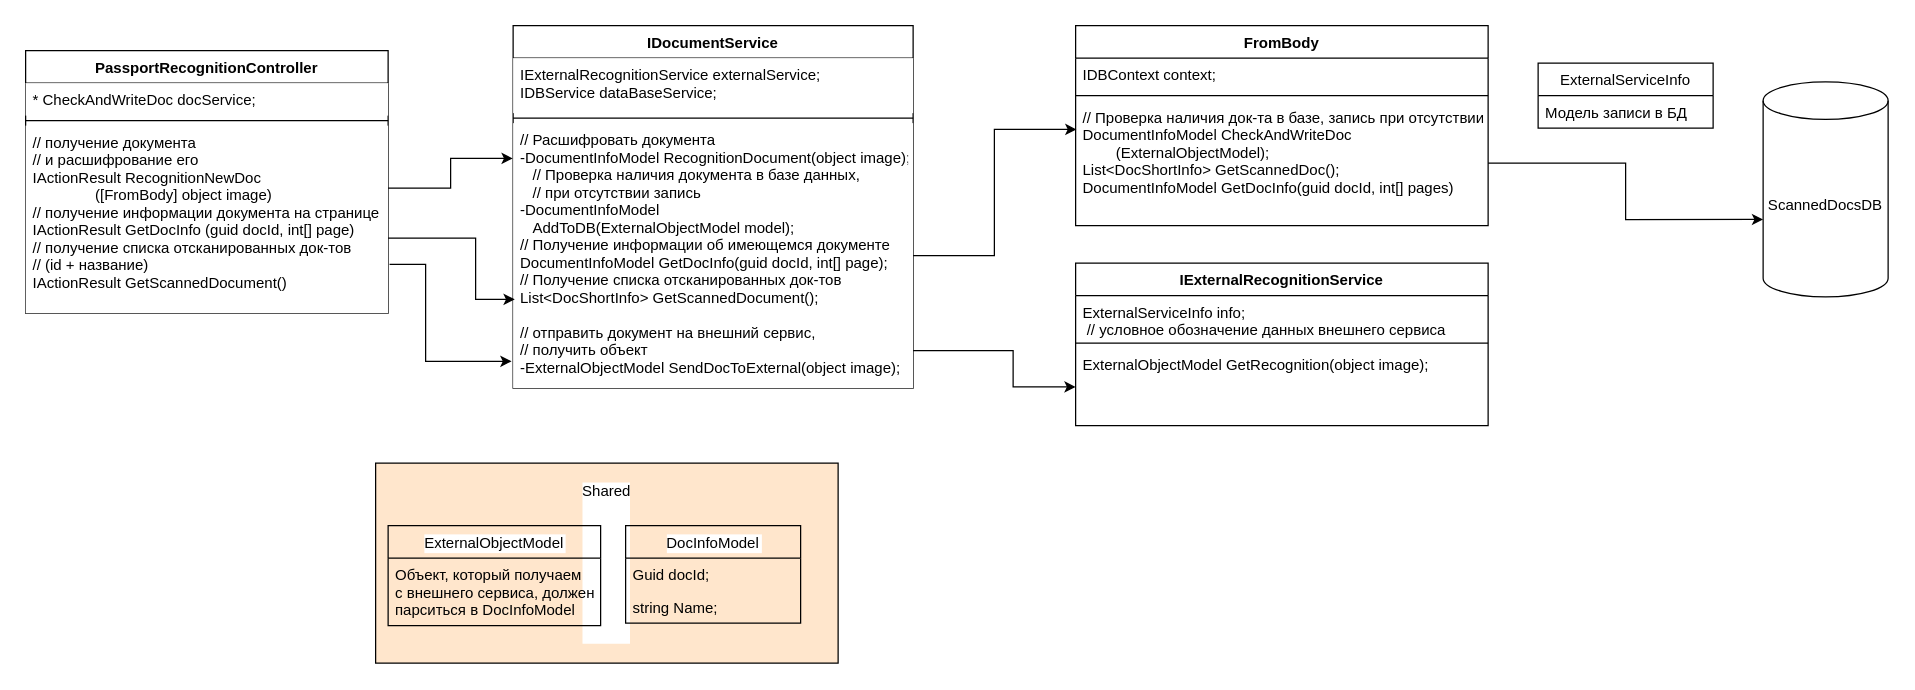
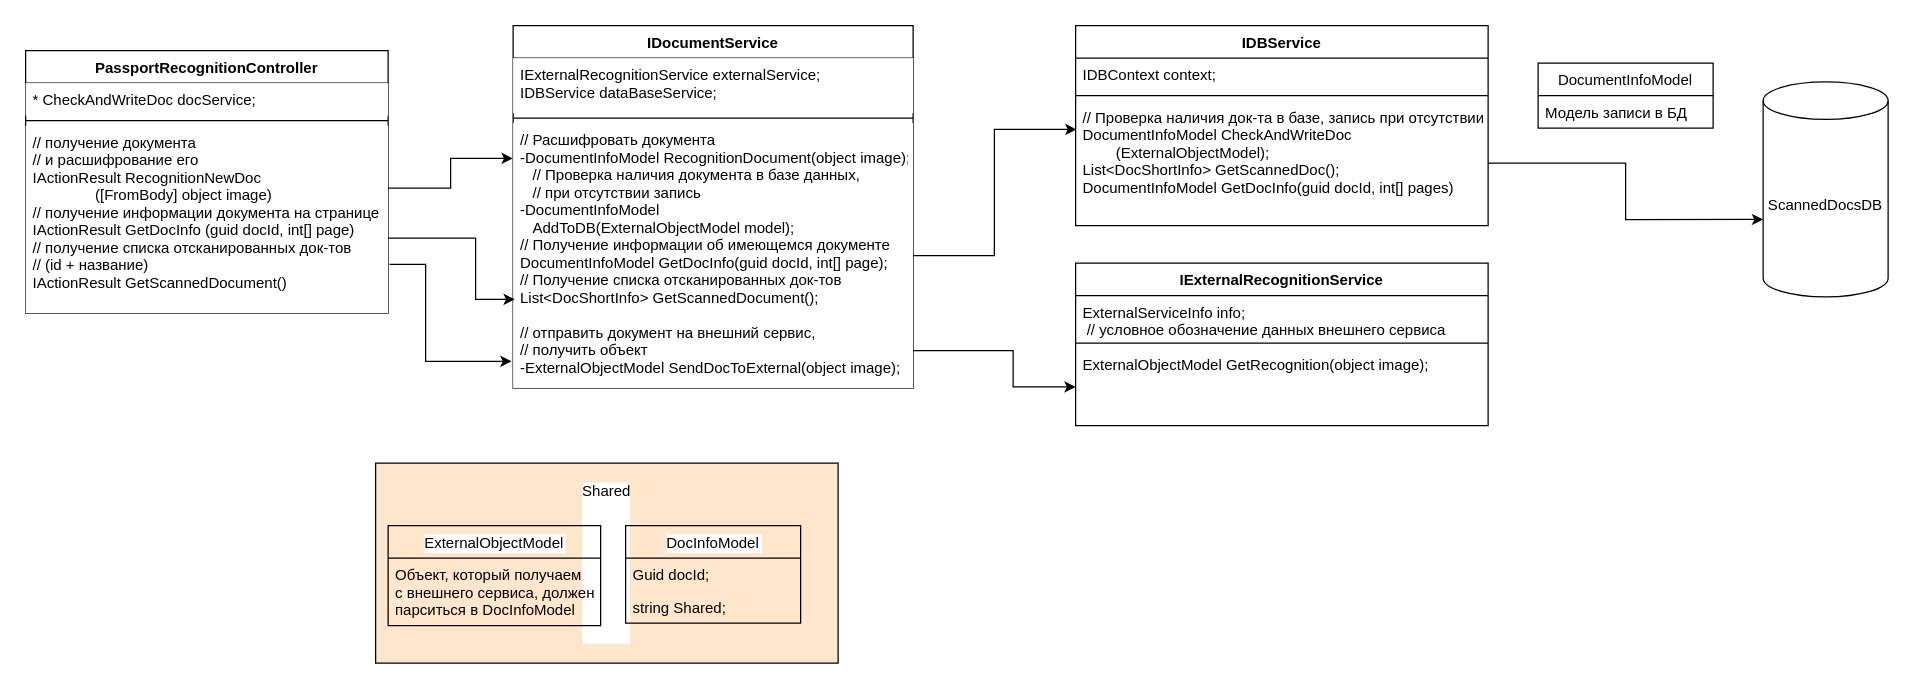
node "FromBody": label "FromBody" -> "IDBService"
node "ExternalServiceInfo": label "ExternalServiceInfo" -> "DocumentInfoModel"
node "string Name;": label "string Name;" -> "string Shared;"
